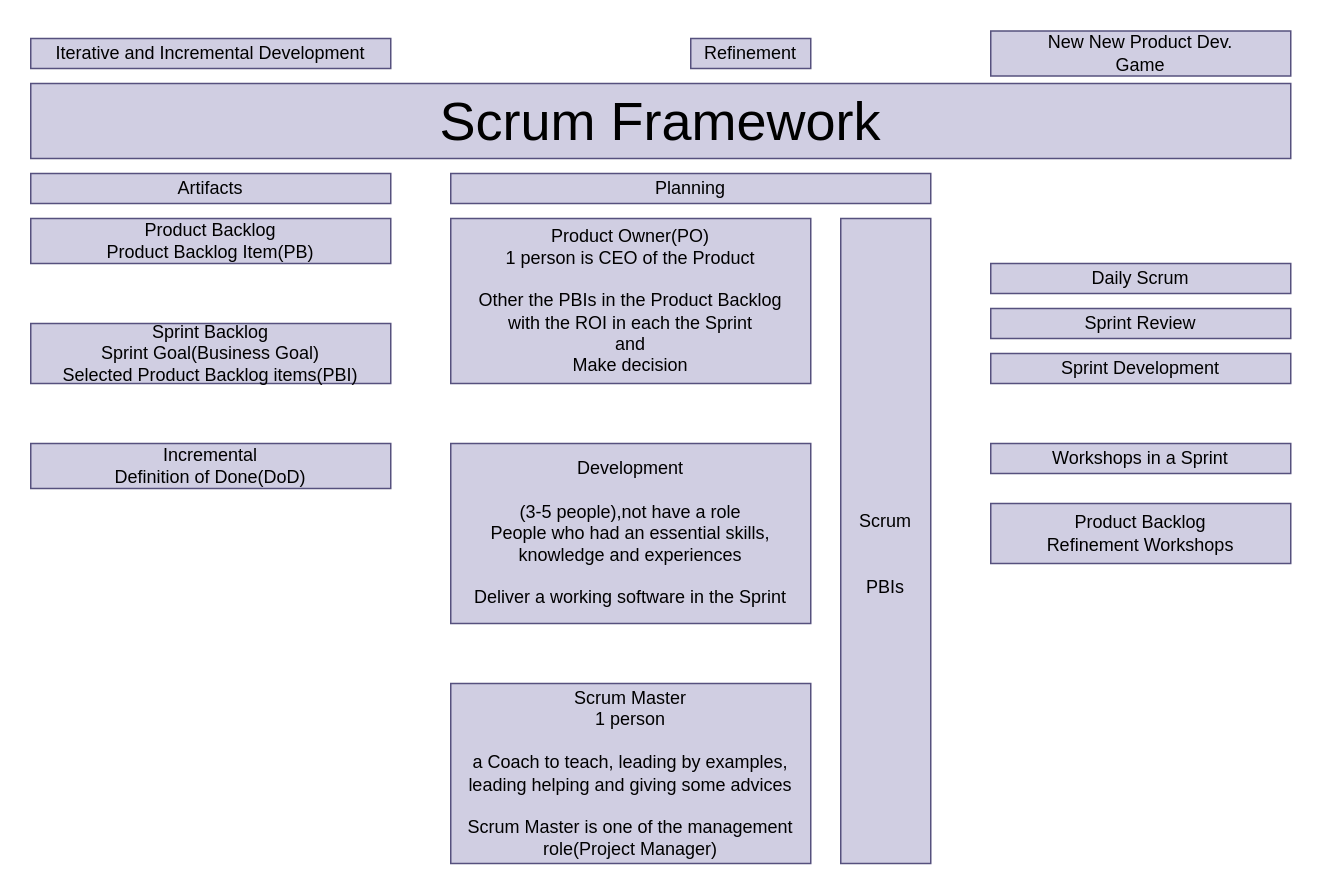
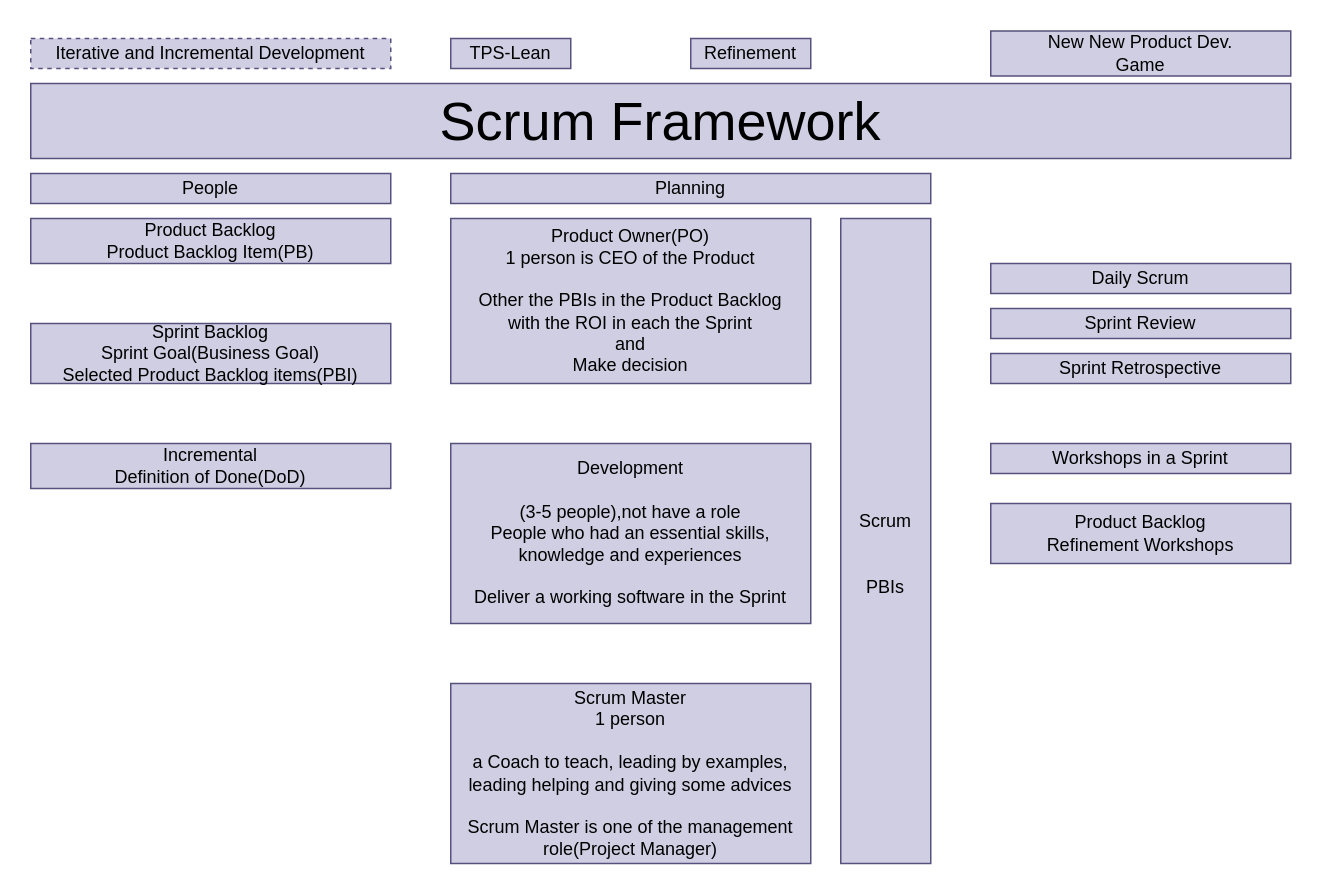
node "Iterative and Incremental Development": style solid -> dashed
node "TPS-Lean": added
node "Artifacts": label "Artifacts" -> "People"
node "Sprint Development": label "Sprint Development" -> "Sprint Retrospective"
